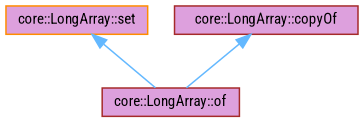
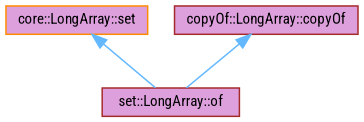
node "core::LongArray::copyOf": label "core::LongArray::copyOf" -> "copyOf::LongArray::copyOf"
node "core::LongArray::of": label "core::LongArray::of" -> "set::LongArray::of"
